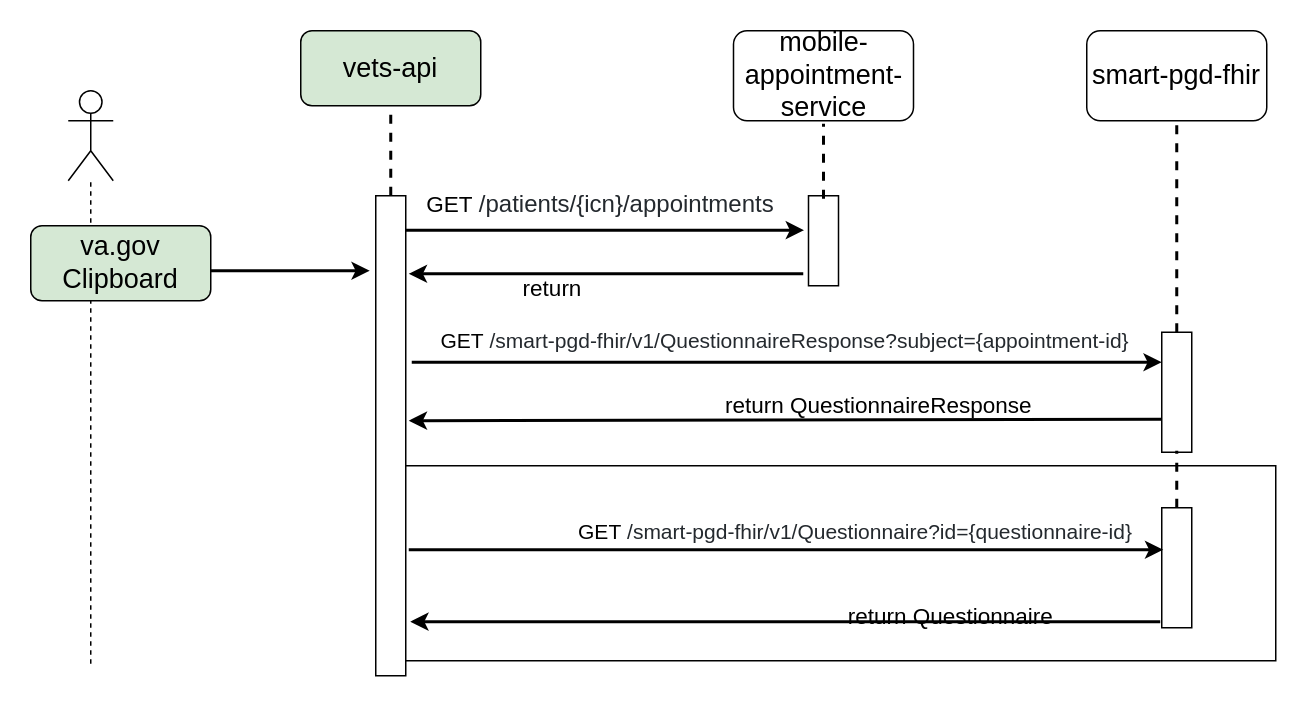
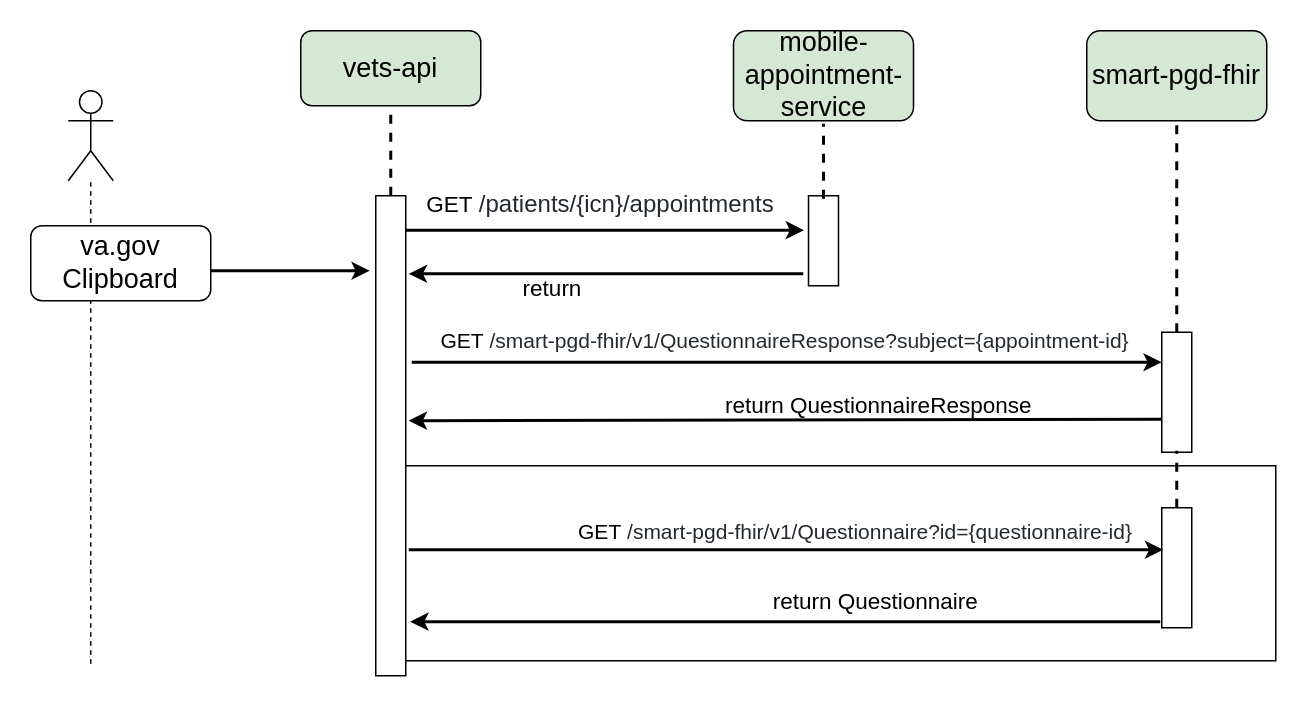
node "mobile-appointment-service": fillcolor #ffffff -> #d5e8d4
node "smart-pgd-fhir": fillcolor #ffffff -> #d5e8d4
node "va.gov Clipboard": fillcolor #d5e8d4 -> #ffffff
node "return Questionnaire": moved (950, 616) -> (875, 601)
